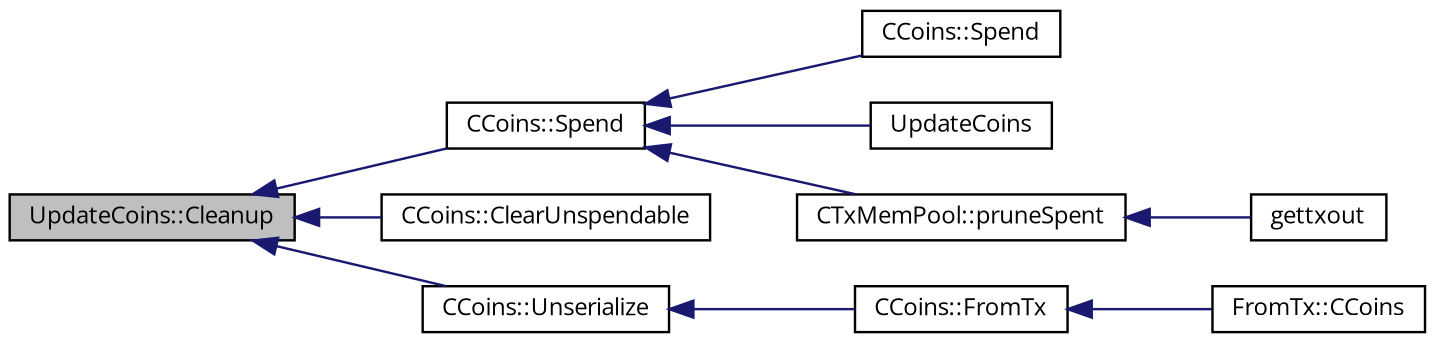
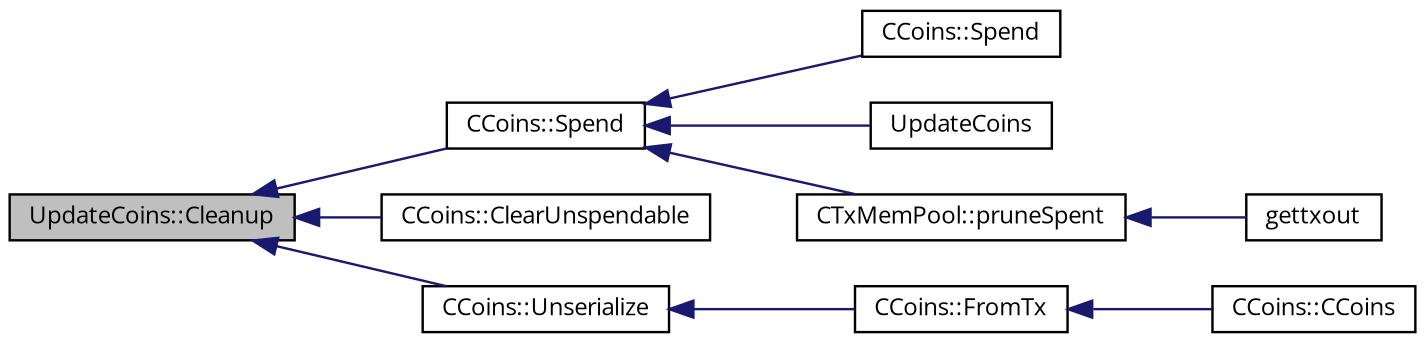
node "FromTx::CCoins": label "FromTx::CCoins" -> "CCoins::CCoins"
